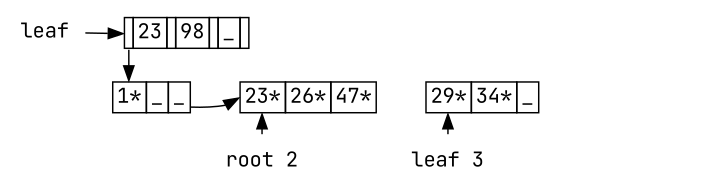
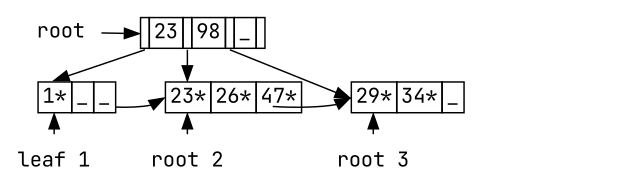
node "leaf": label "leaf" -> "root"
edge "23" -> "23*": added
edge "23" -> "29*": added
edge "23*" -- "29*": added
node "leaf 1": added
node "leaf 3": label "leaf 3" -> "root 3"
